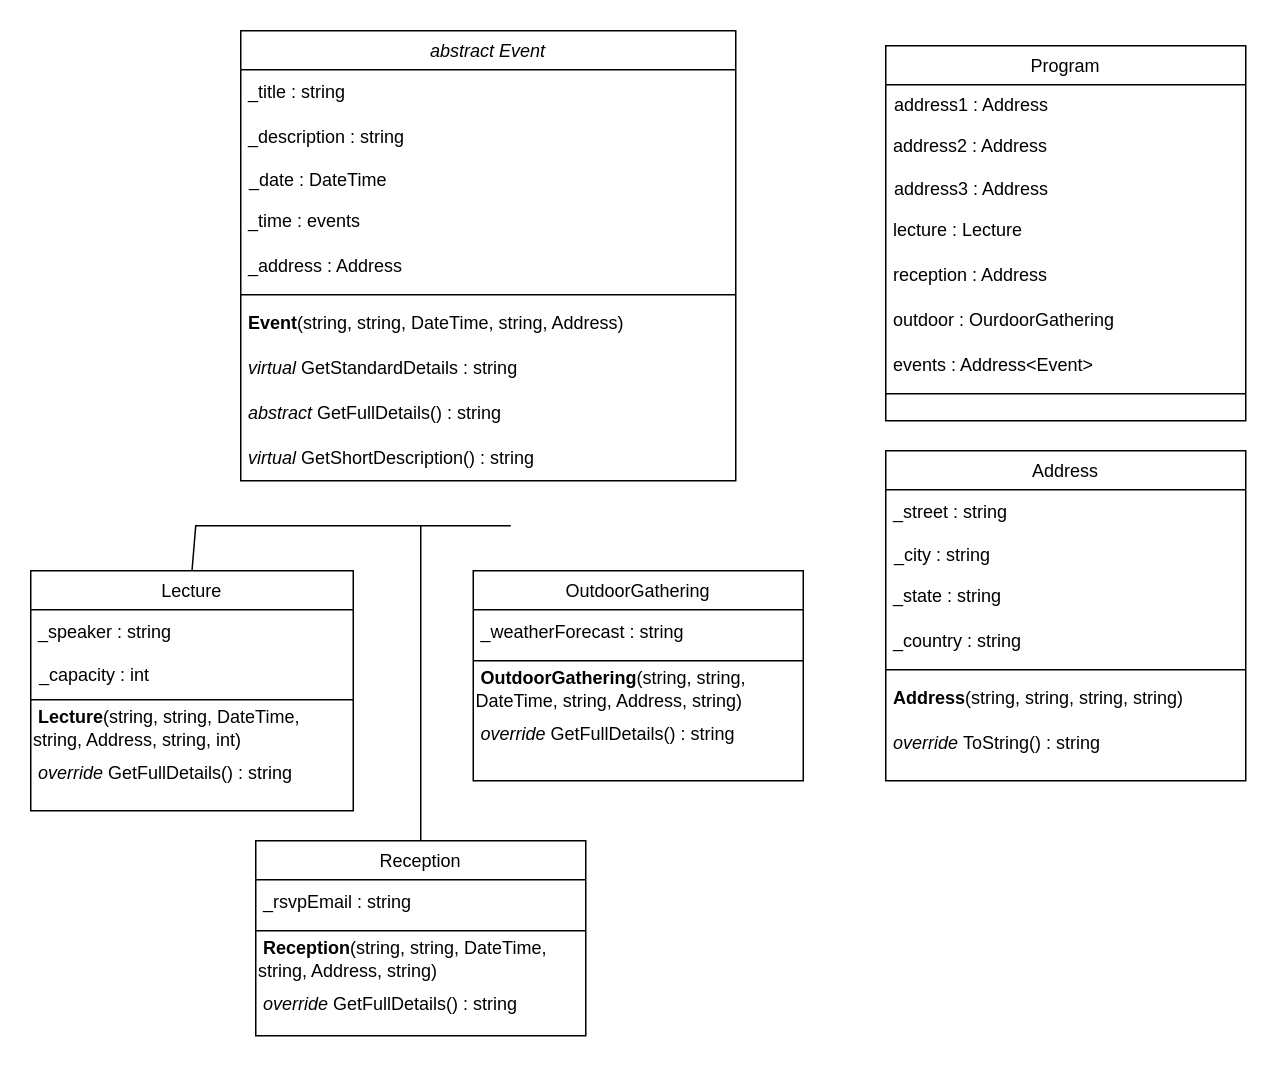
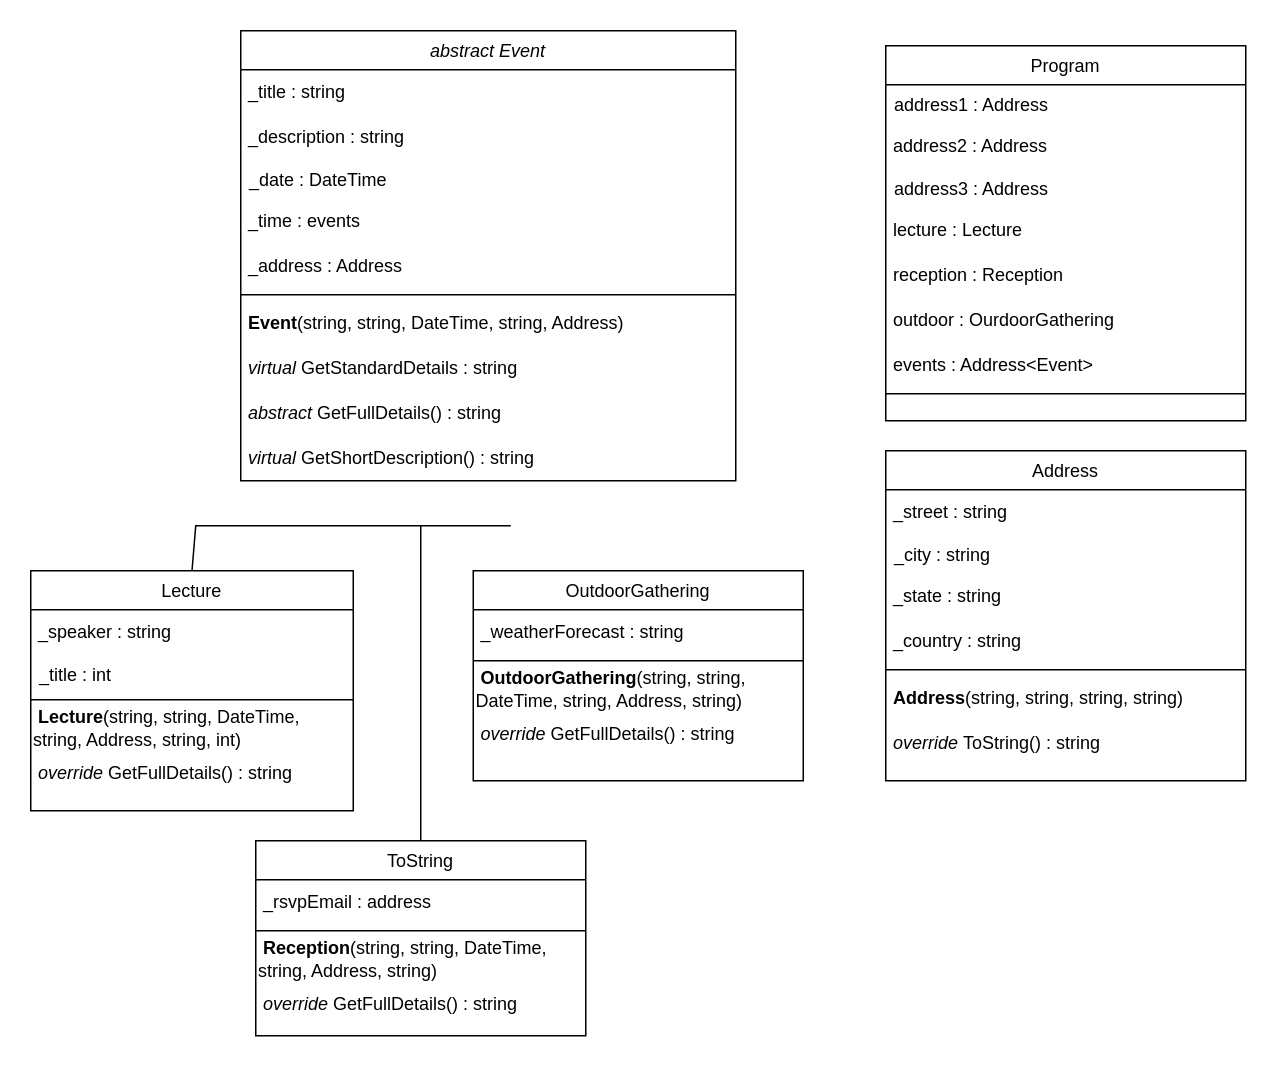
node "reception : Address": label "reception : Address" -> "reception : Reception"
node "_capacity : int": label "_capacity : int" -> "_title : int"
node "Reception": label "Reception" -> "ToString"
node "_rsvpEmail : string": label "_rsvpEmail : string" -> "_rsvpEmail : address"
